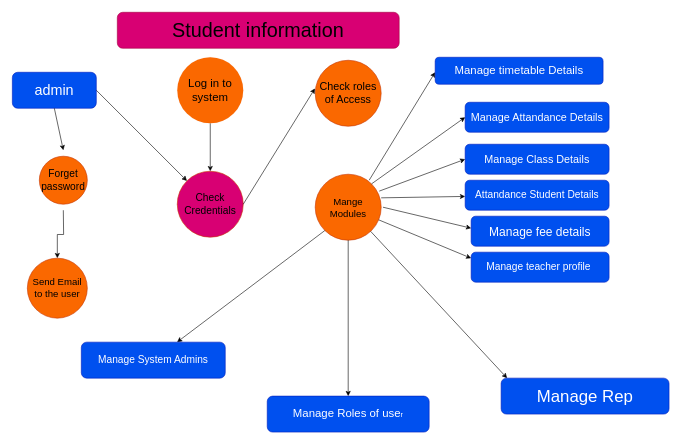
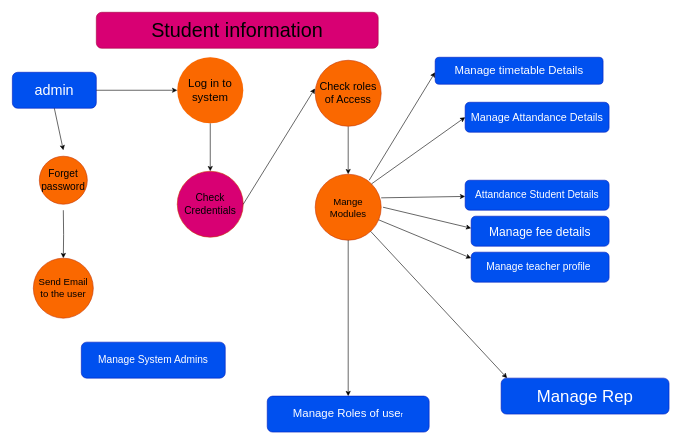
node "Student information": moved (258, 30) -> (237, 30)
edge "admin" -> "Check Credentials": now "admin" -> "Log in to system"
node "Manage Class Details": removed
edge "Check roles of Access" -> "Mange Modules": added
edge "Mange Modules" -> "Manage Class Details": removed
edge "Mange Modules" -> "Manage System Admins": removed
node "Send Email to the user": moved (57, 288) -> (63, 288)
